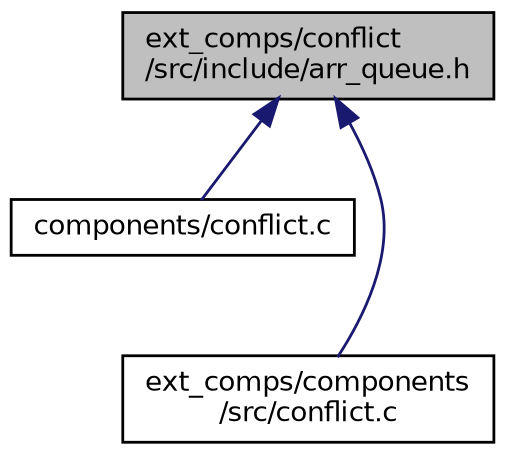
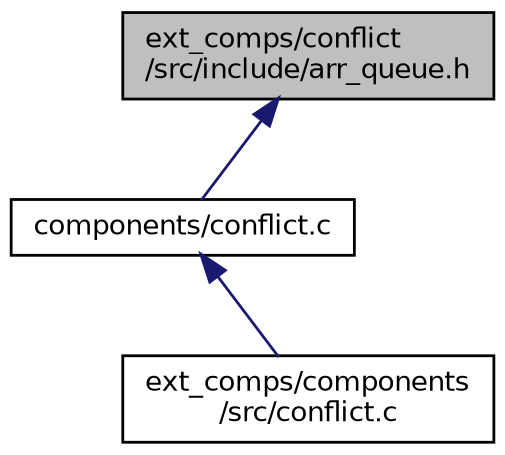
edge "ext_comps/components /src/conflict.c" -> "ext_comps/conflict /src/include/arr_queue.h": now "ext_comps/components /src/conflict.c" -> "components/conflict.c"
